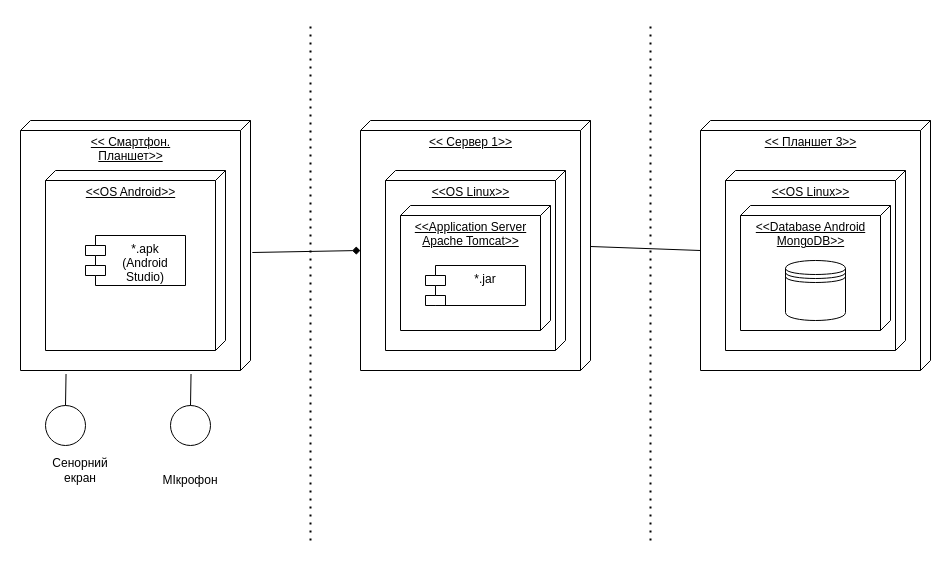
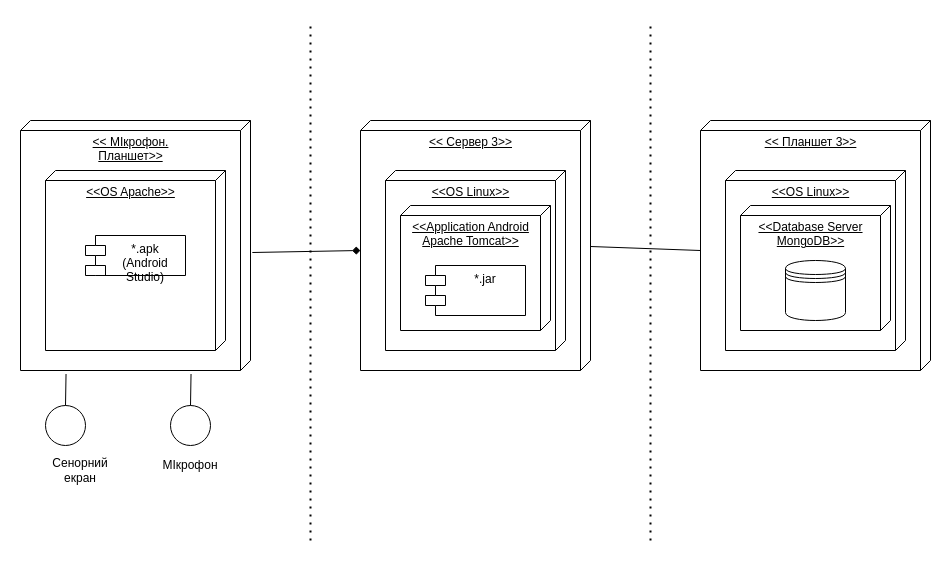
node "<< Сервер 1>>": label "<< Сервер 1>>" -> "<< Сервер 3>>"
node "<< Смартфон. Планшет>>": label "<< Смартфон. Планшет>>" -> "<< МІкрофон. Планшет>>"
node "<<ОS Android>>": label "<<ОS Android>>" -> "<<ОS Apache>>"
node "<<Application Server Apache Tomcat>>": label "<<Application Server Apache Tomcat>>" -> "<<Application Android Apache Tomcat>>"
node "<<Database Android MongoDB>>": label "<<Database Android MongoDB>>" -> "<<Database Server MongoDB>>"
node "*.apk (Android Studio)": size 100x50 -> 100x40
node "*.jar": size 100x40 -> 100x50
node "МІкрофон": moved (191, 481) -> (191, 466)
